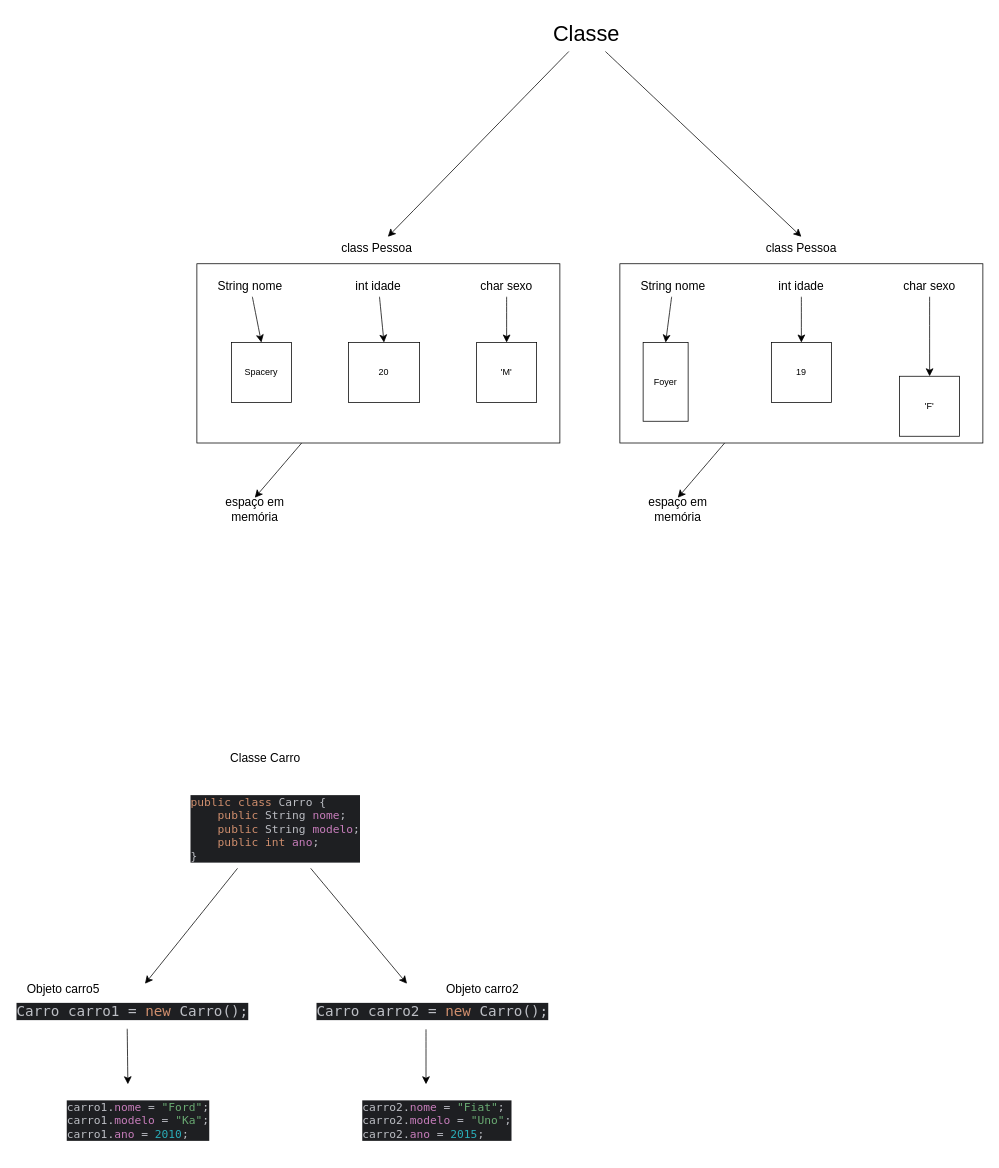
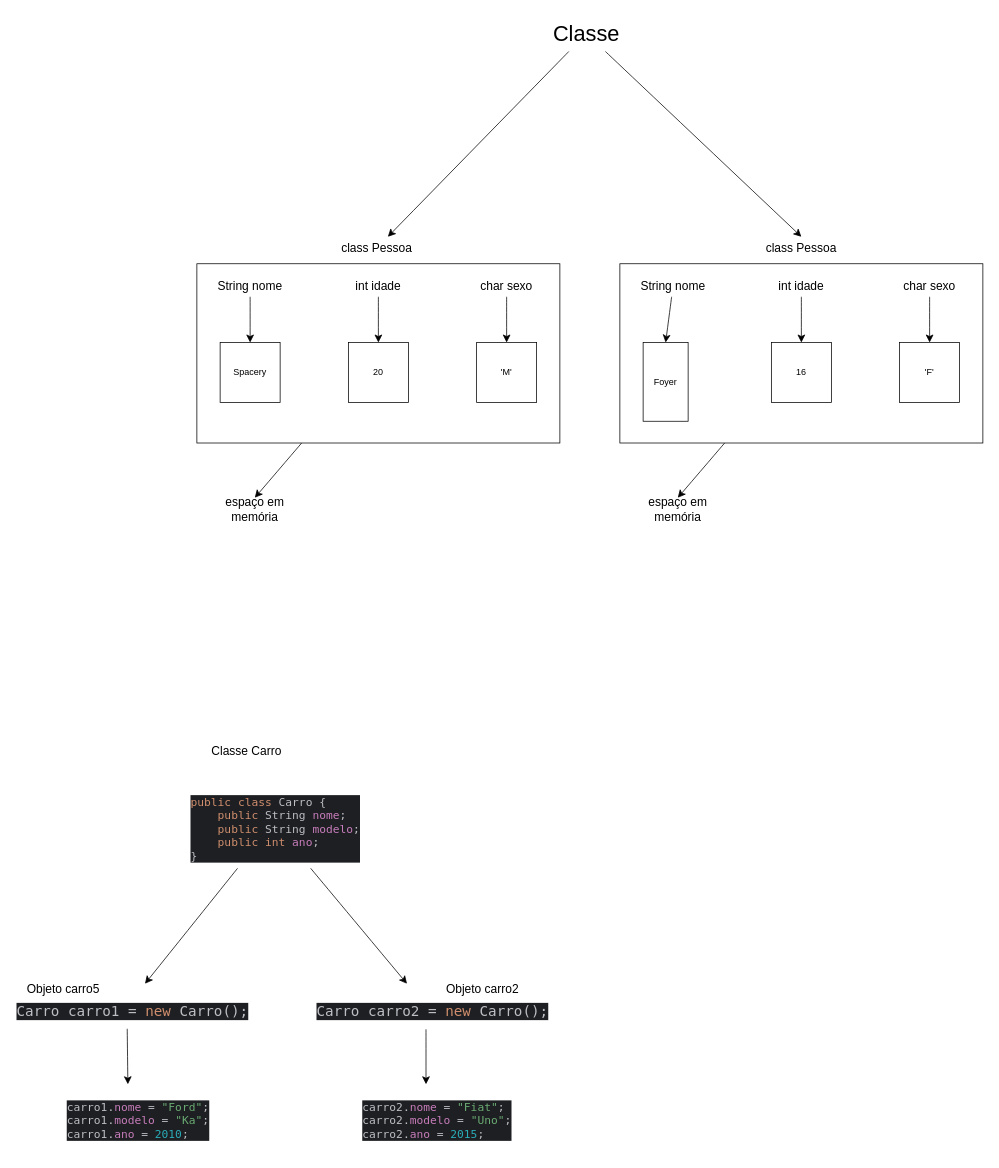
node "Spacery": moved (261, 372) -> (250, 372)
node "20": size 71x60 -> 60x60
node "19": label "19" -> "16"
node "'F'": moved (930, 406) -> (930, 372)
node "Classe Carro": moved (265, 758) -> (247, 750)
